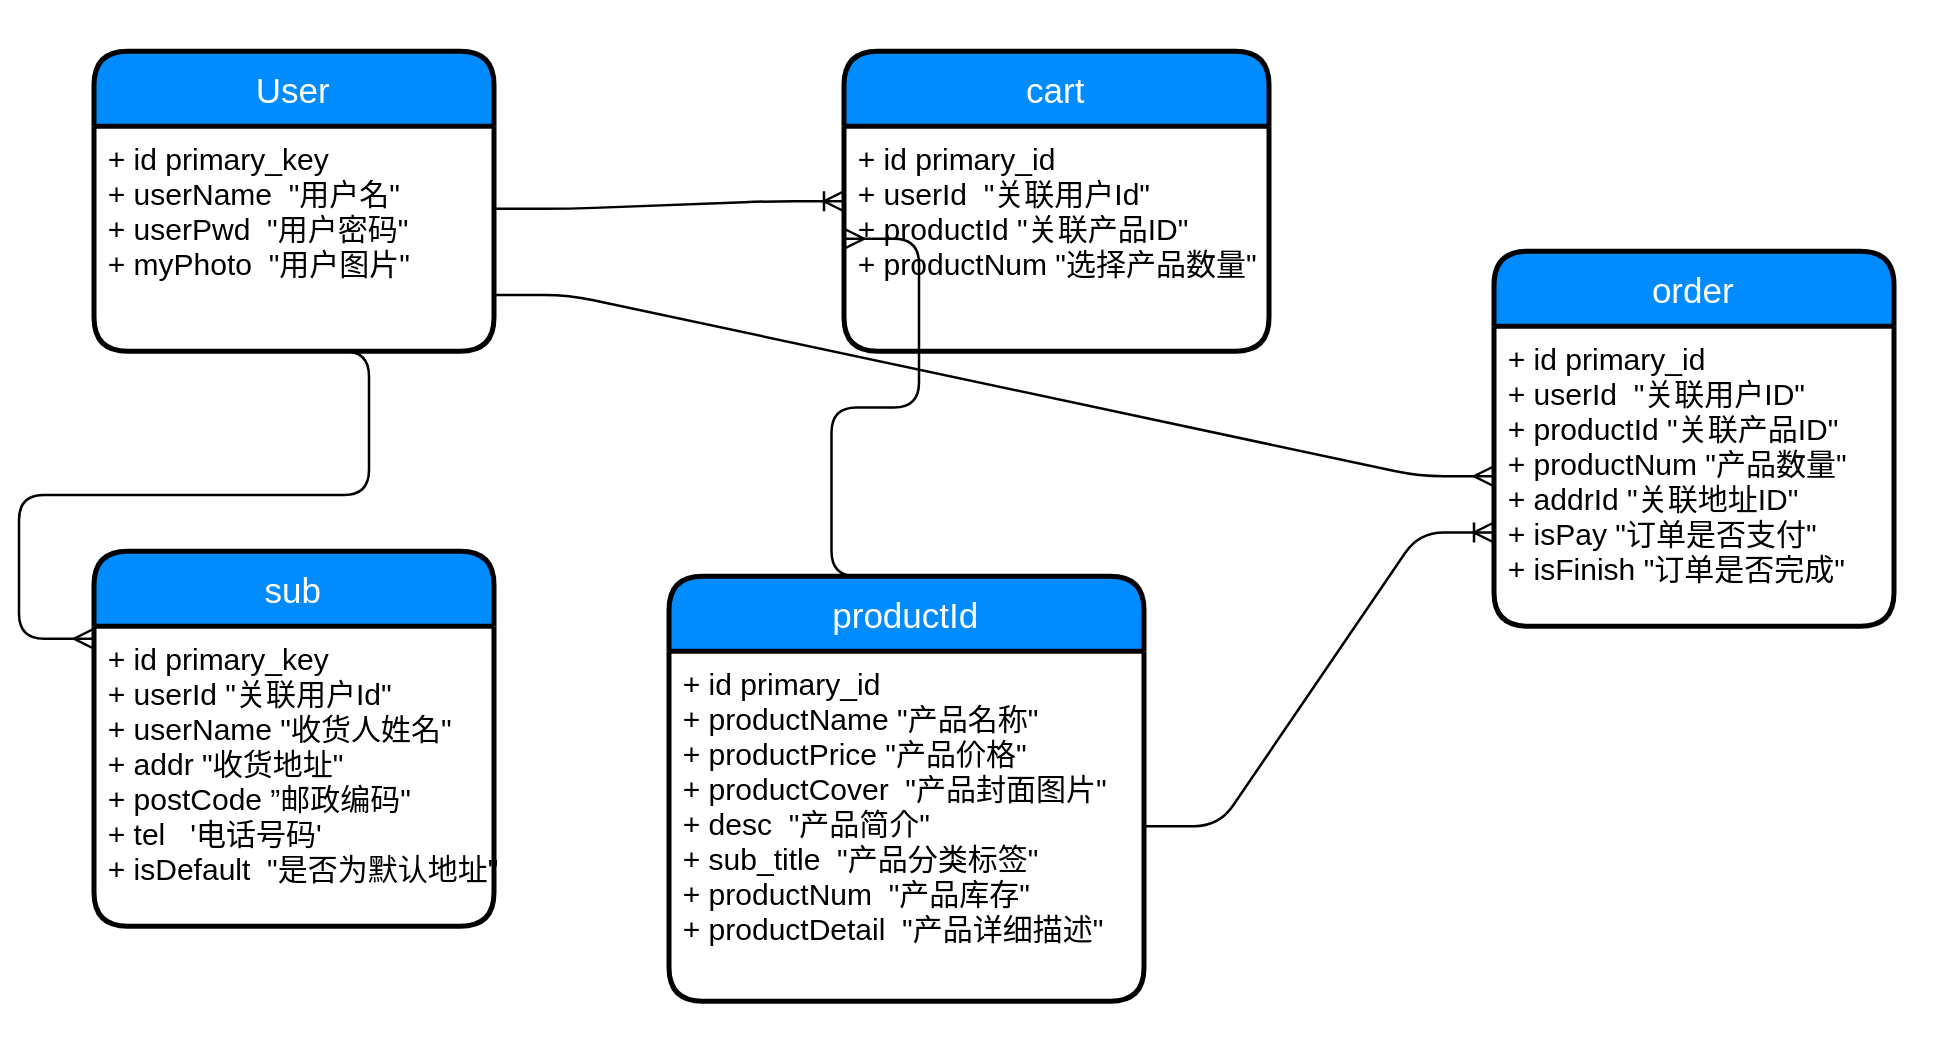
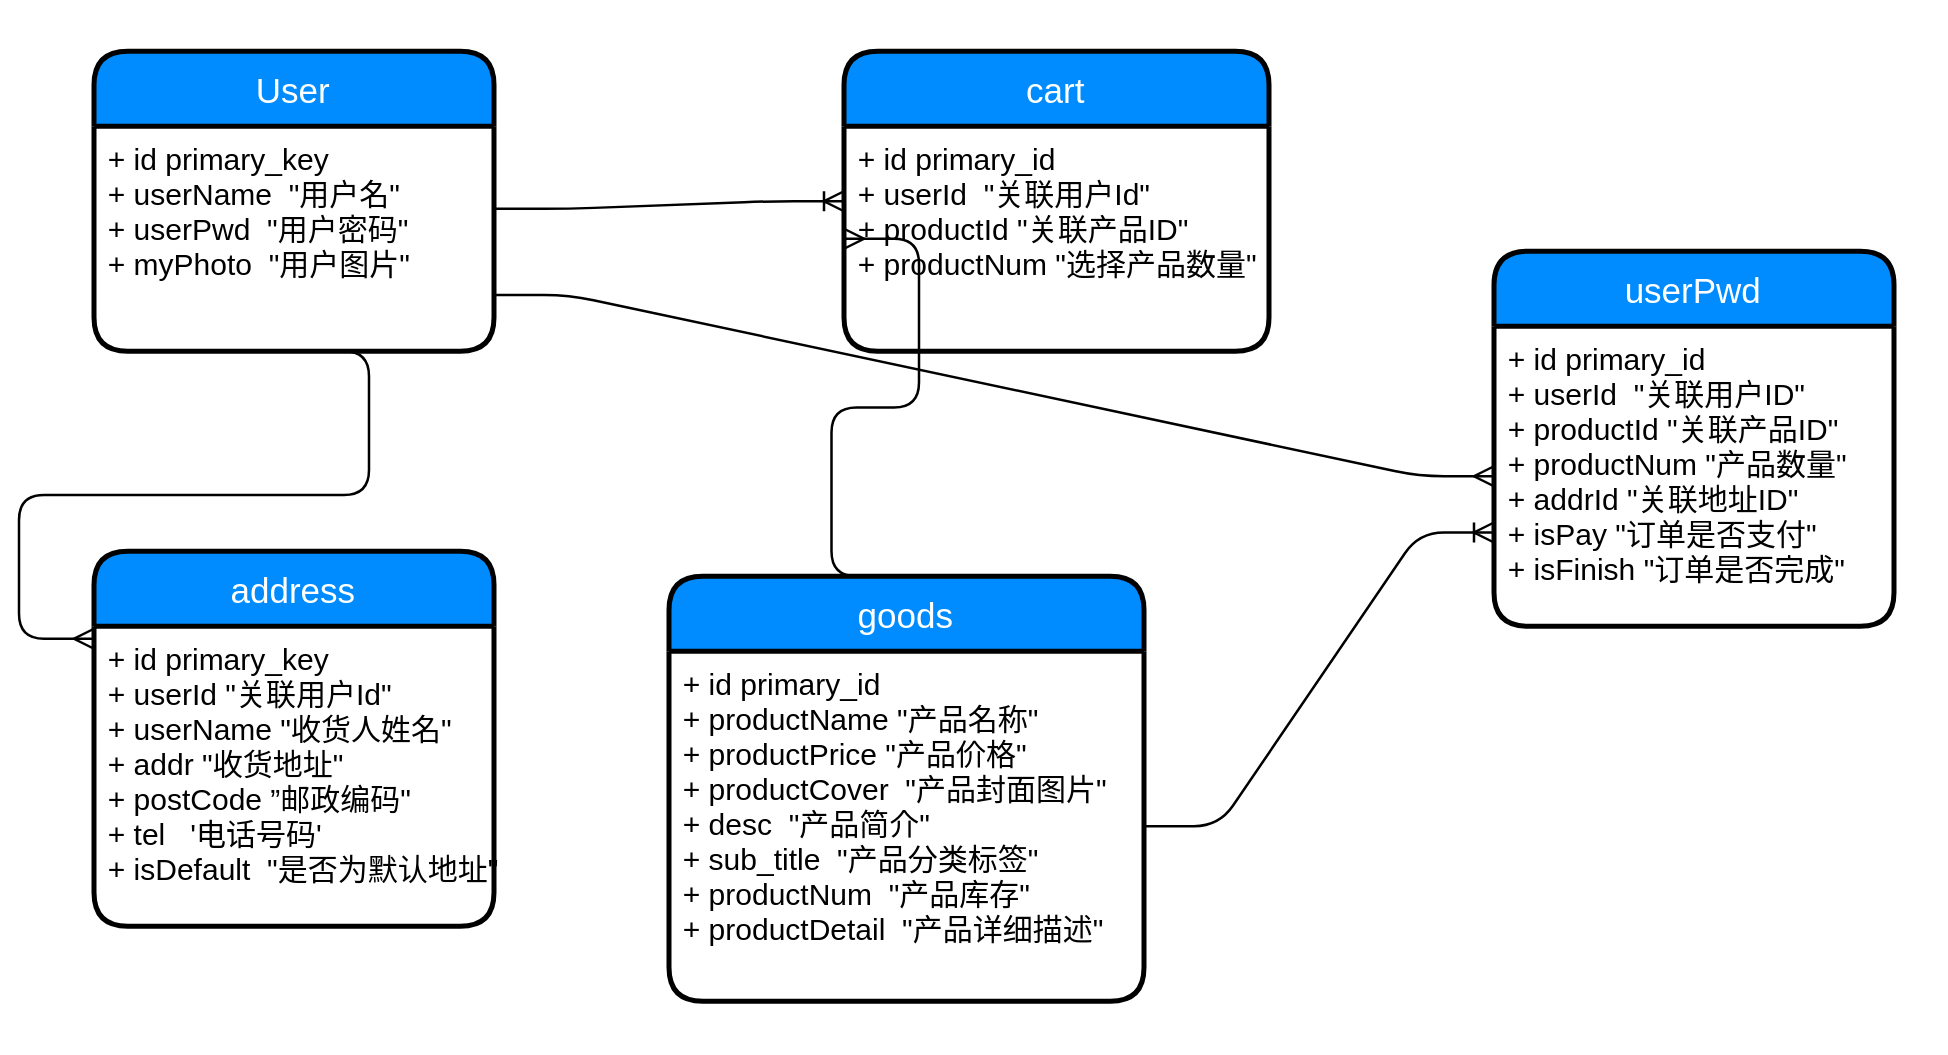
node "order": label "order" -> "userPwd"
node "sub": label "sub" -> "address"
node "productId": label "productId" -> "goods"
